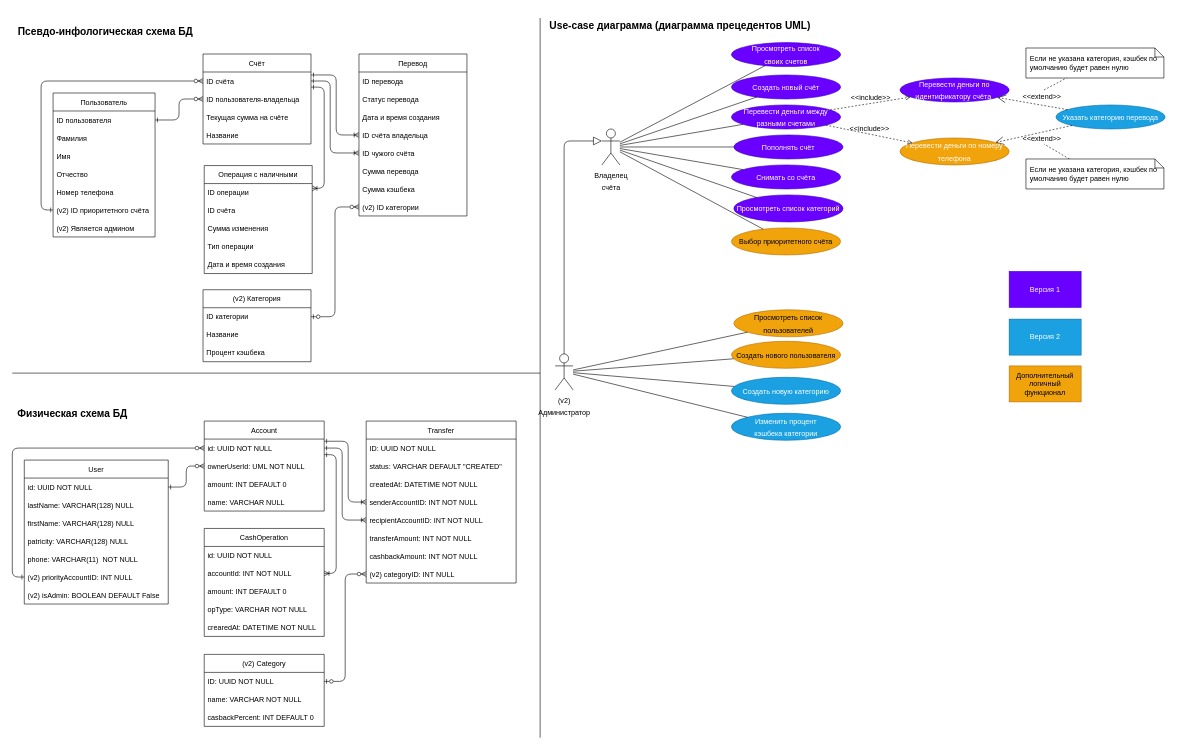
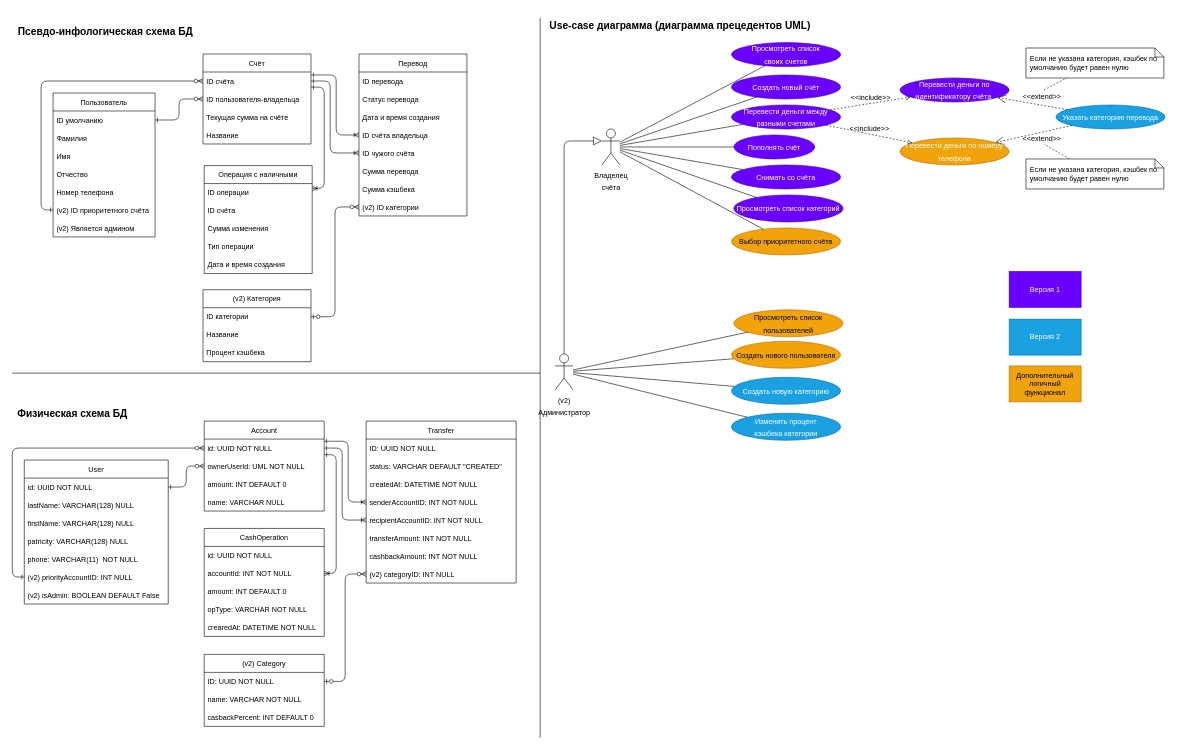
node "ID пользователя": label "ID пользователя" -> "ID умолчанию"
node "Пополнять счёт": size 109x24 -> 81x24
